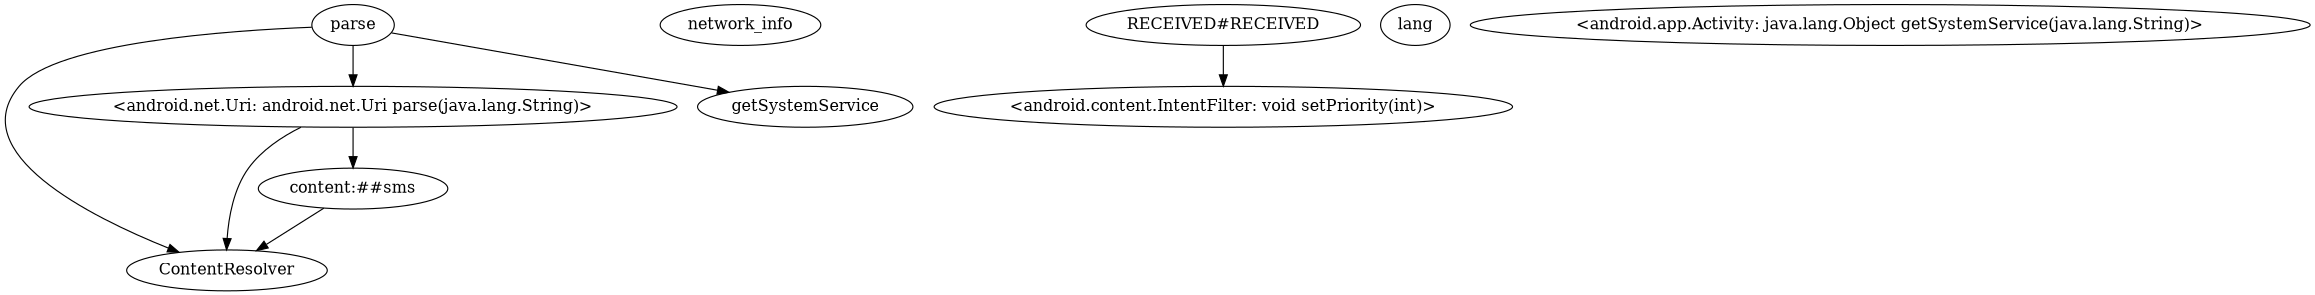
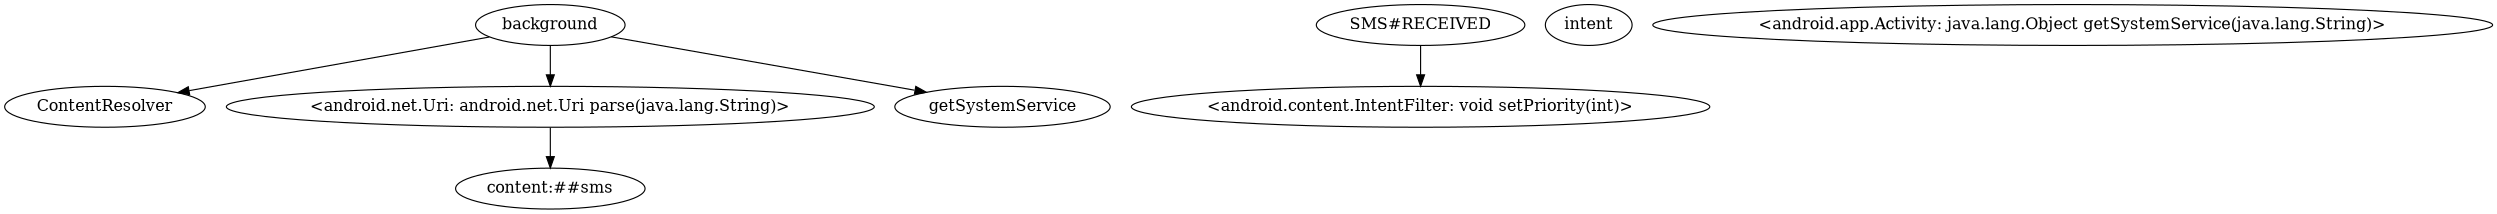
node "parse": label "parse" -> "background"
node "network_info": removed
node "RECEIVED#RECEIVED": label "RECEIVED#RECEIVED" -> "SMS#RECEIVED"
node "lang": label "lang" -> "intent"
edge "<android.net.Uri: android.net.Uri parse(java.lang.String)>" -> "ContentResolver": removed
edge "content:##sms" -> "ContentResolver": removed
